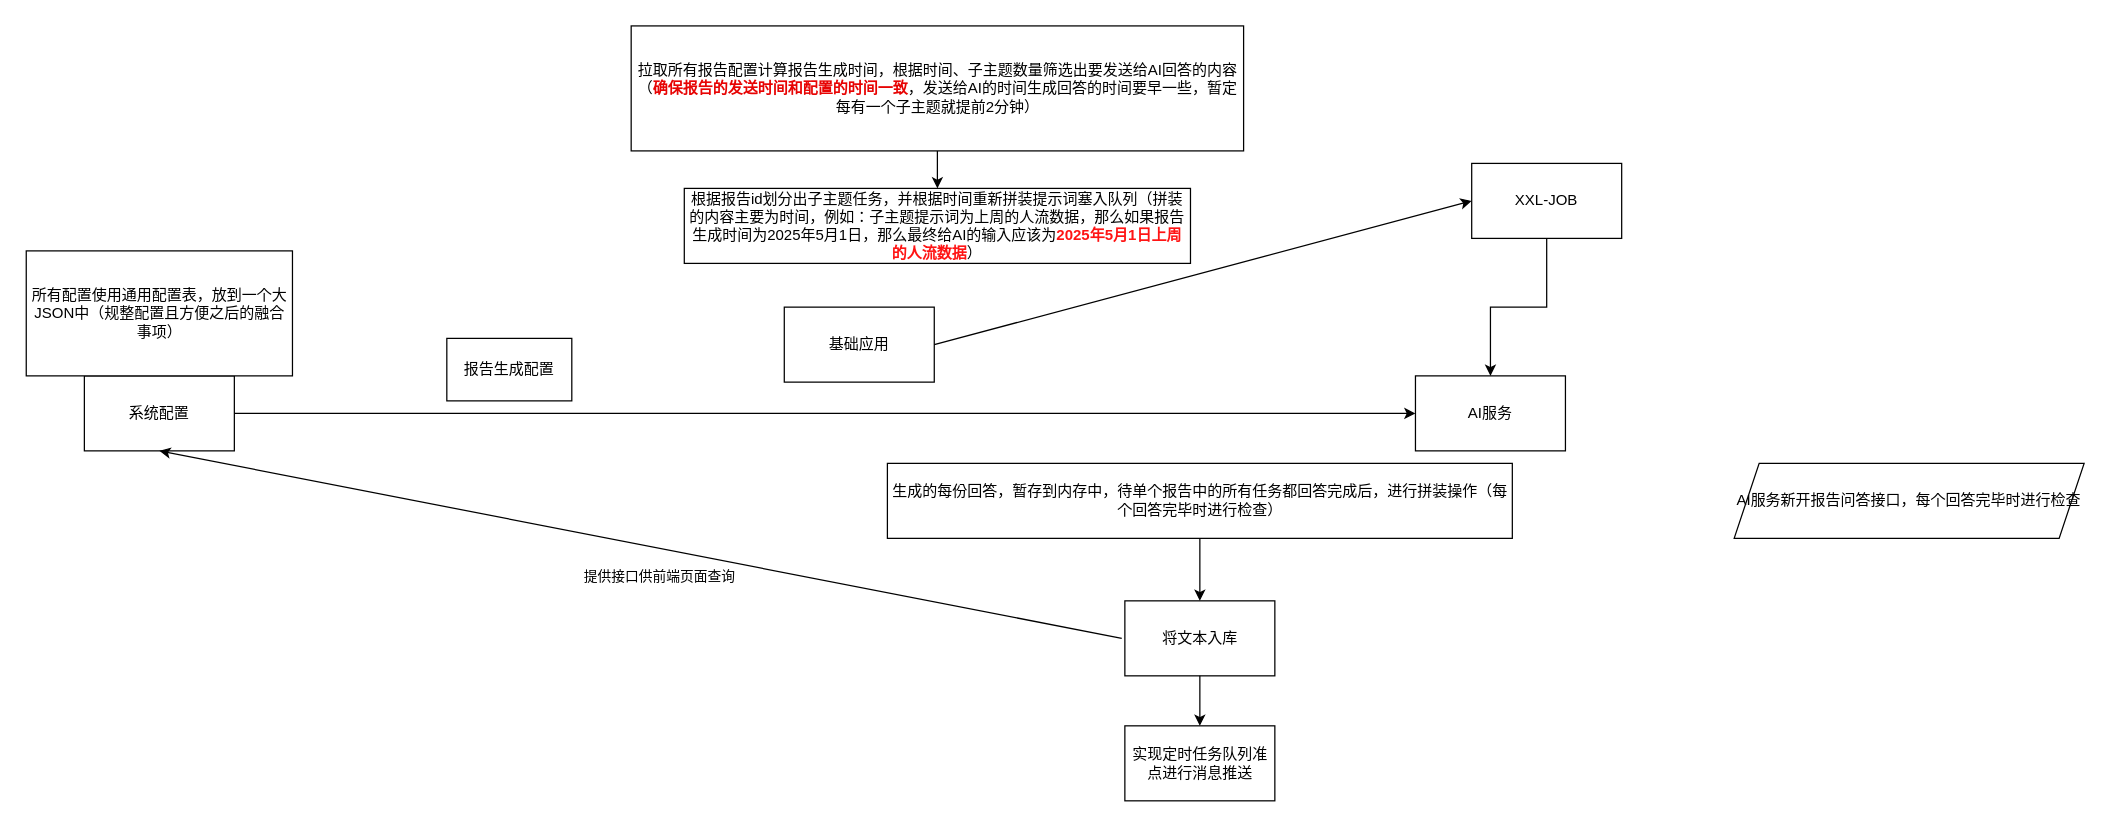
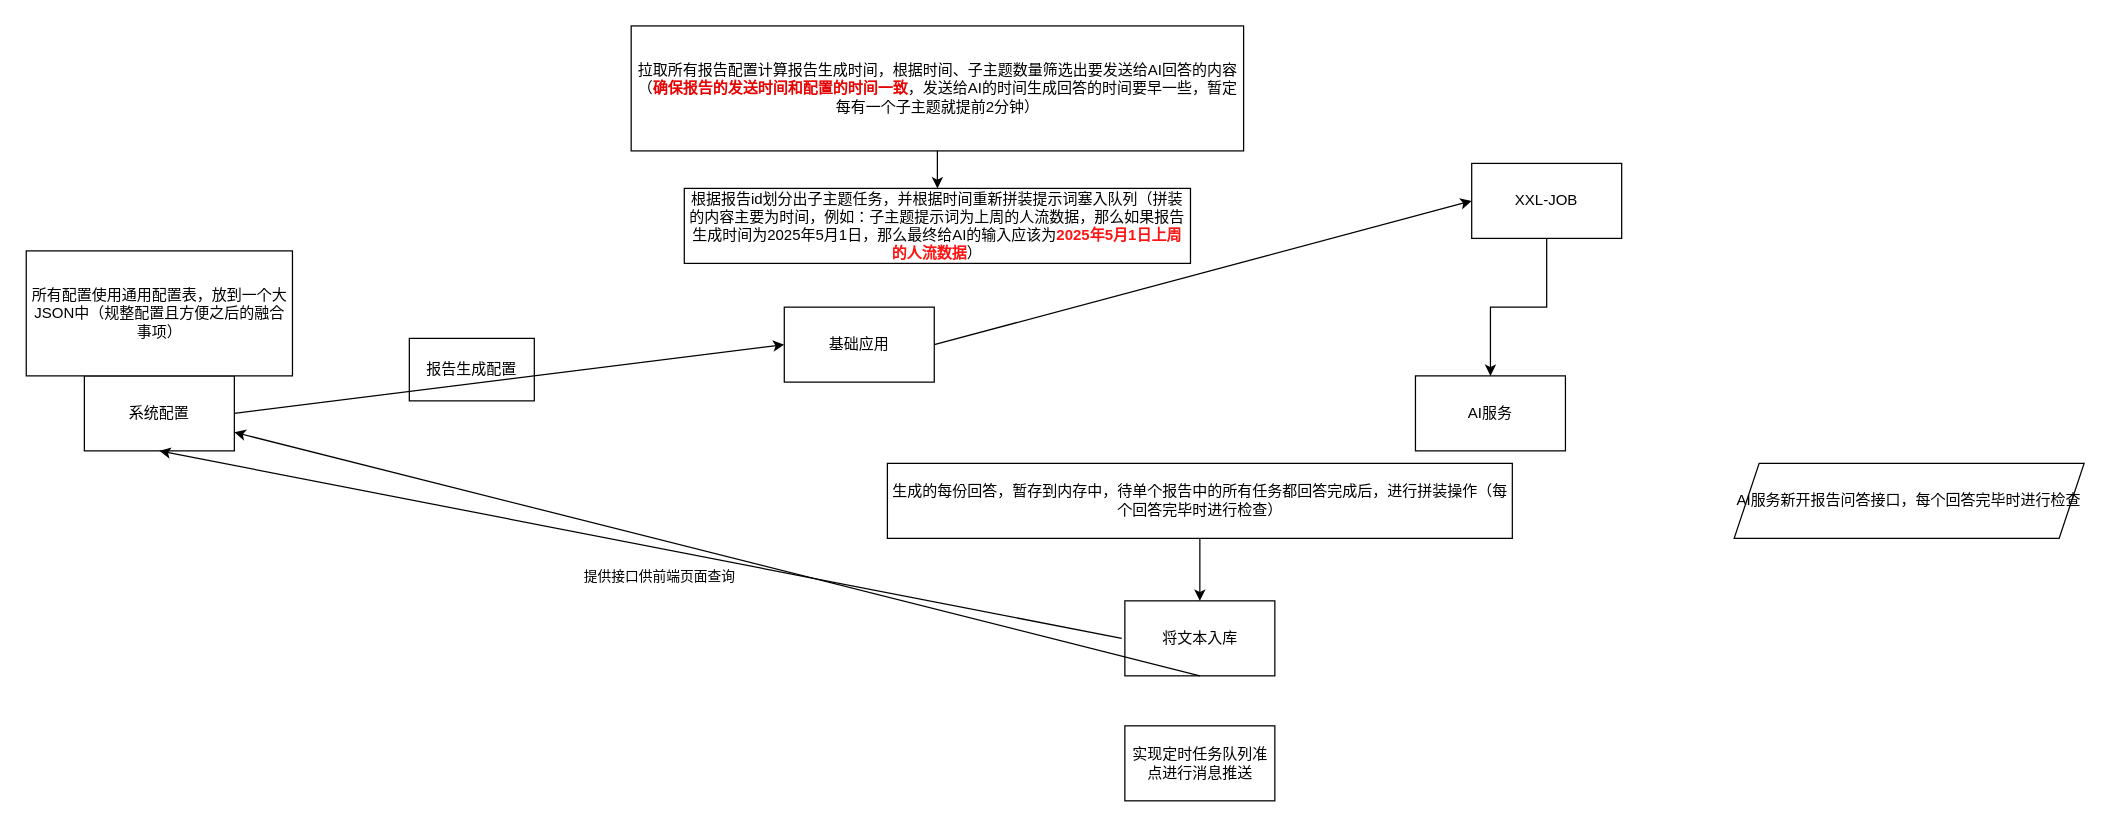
node "报告生成配置": moved (509, 369) -> (472, 369)
edge "系统配置" -> "AI服务": now "系统配置" -> "基础应用"
edge "将文本入库" -> "实现定时任务队列准点进行消息推送": now "将文本入库" -> "系统配置"
